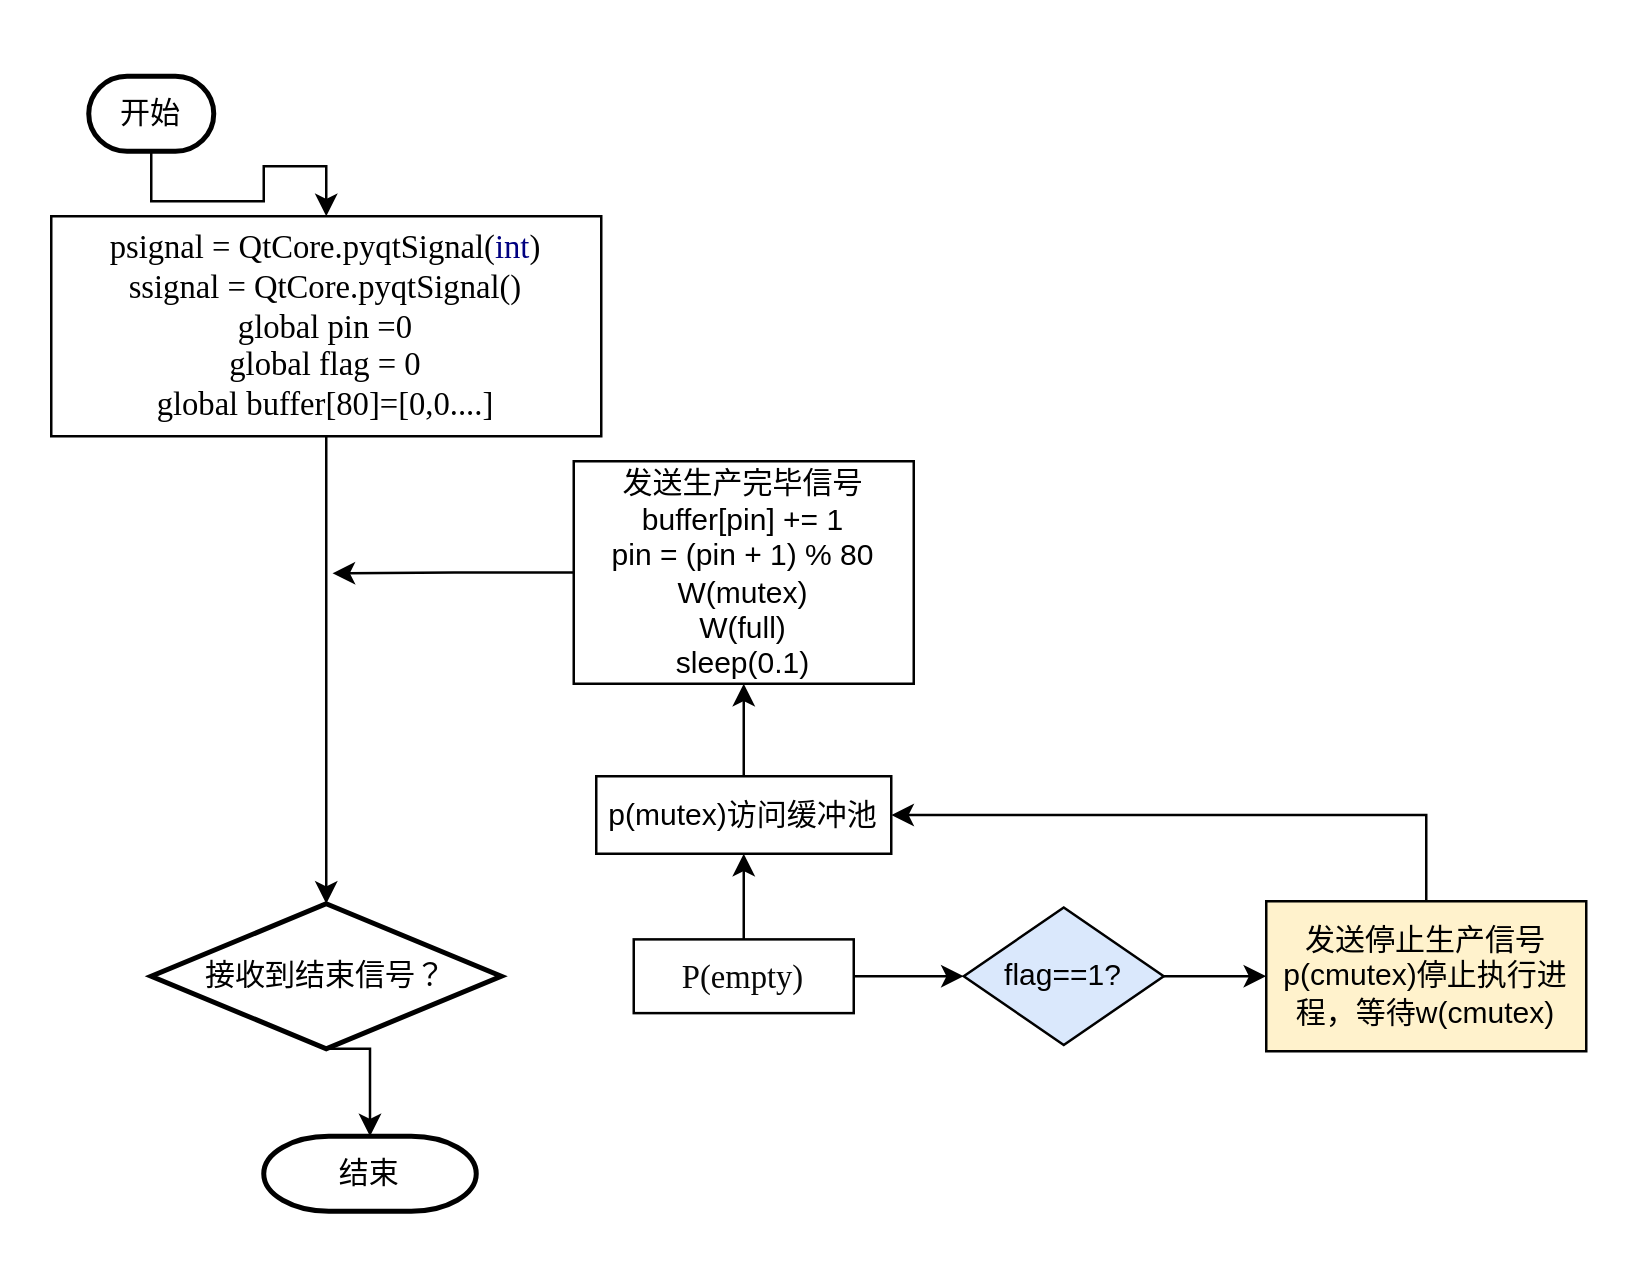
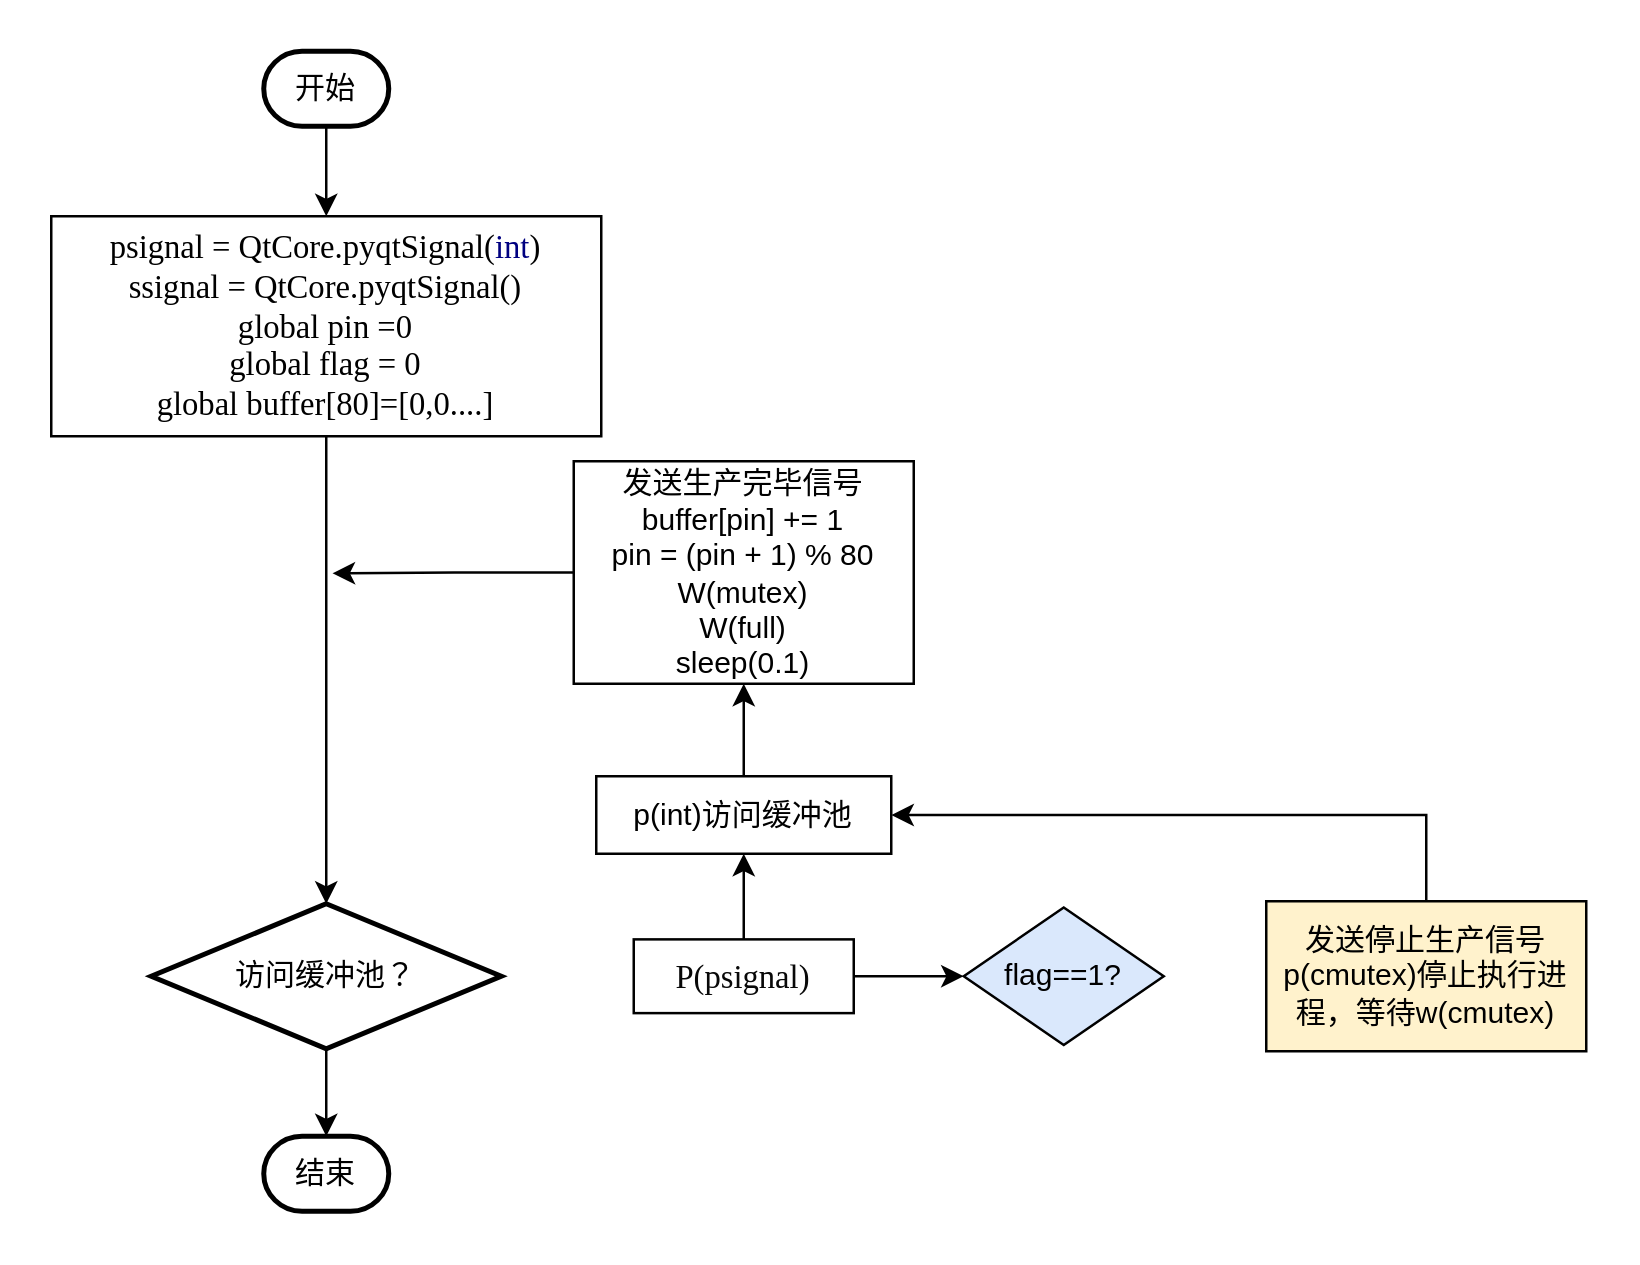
node "开始": moved (151, 114) -> (326, 89)
node "p(mutex)访问缓冲池": label "p(mutex)访问缓冲池" -> "p(int)访问缓冲池"
node "接收到结束信号？": label "接收到结束信号？" -> "访问缓冲池？"
node "P(empty)": label "P(empty)" -> "P(psignal)"
edge "flag==1?" -> "发送停止生产信号 p(cmutex)停止执行进程，等待w(cmutex)": removed
node "结束": size 213x75 -> 125x75
